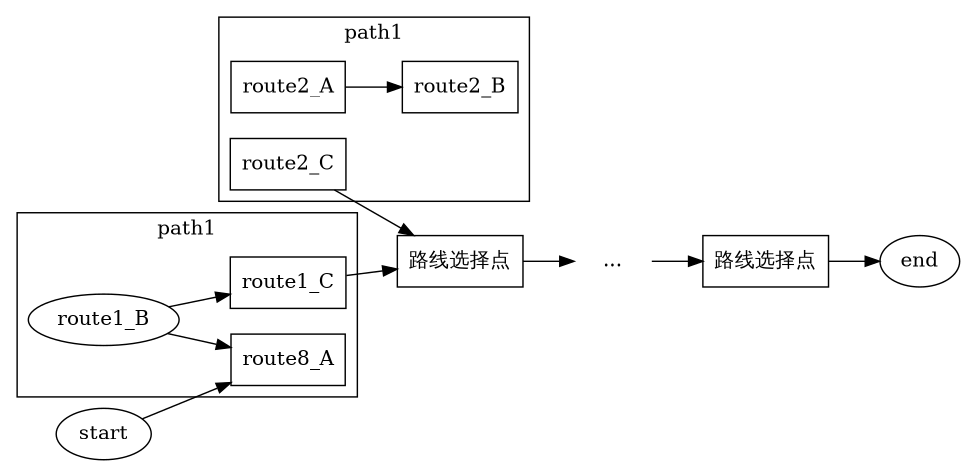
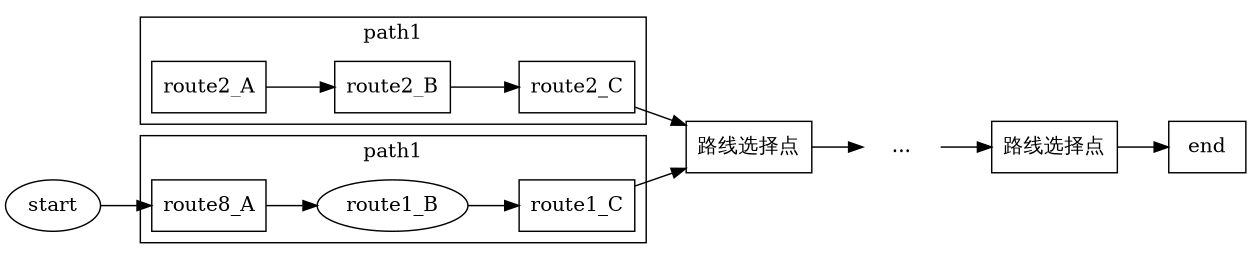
edge "route2_B" -> "route2_C": added
node "end": shape ellipse -> box
edge "route1_B" -> "route8_A": reversed
